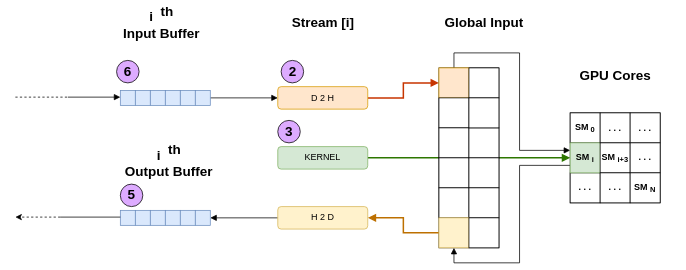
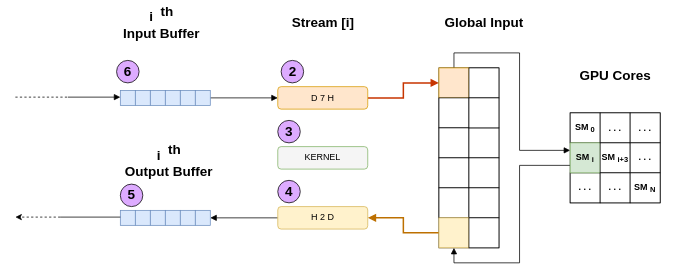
node "D 2 H": label "D 2 H" -> "D 7 H"
node "KERNEL": fillcolor #d5e8d4 -> #f5f5f5
edge "KERNEL" -> "SM i": removed
node "4": added
